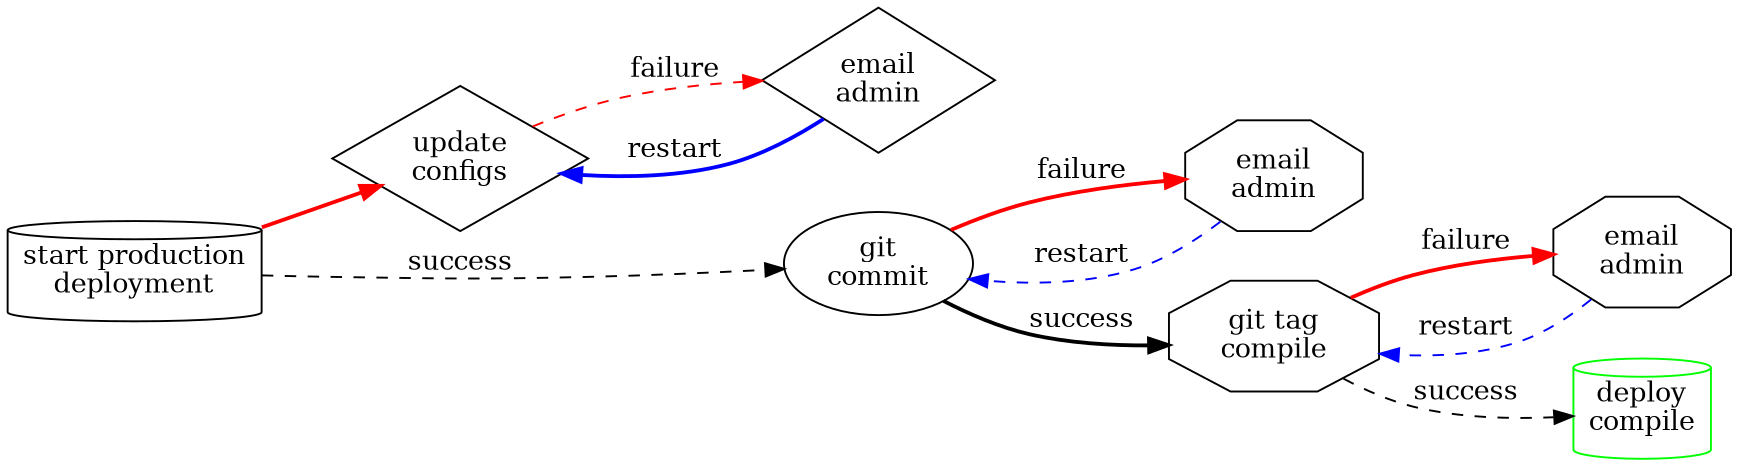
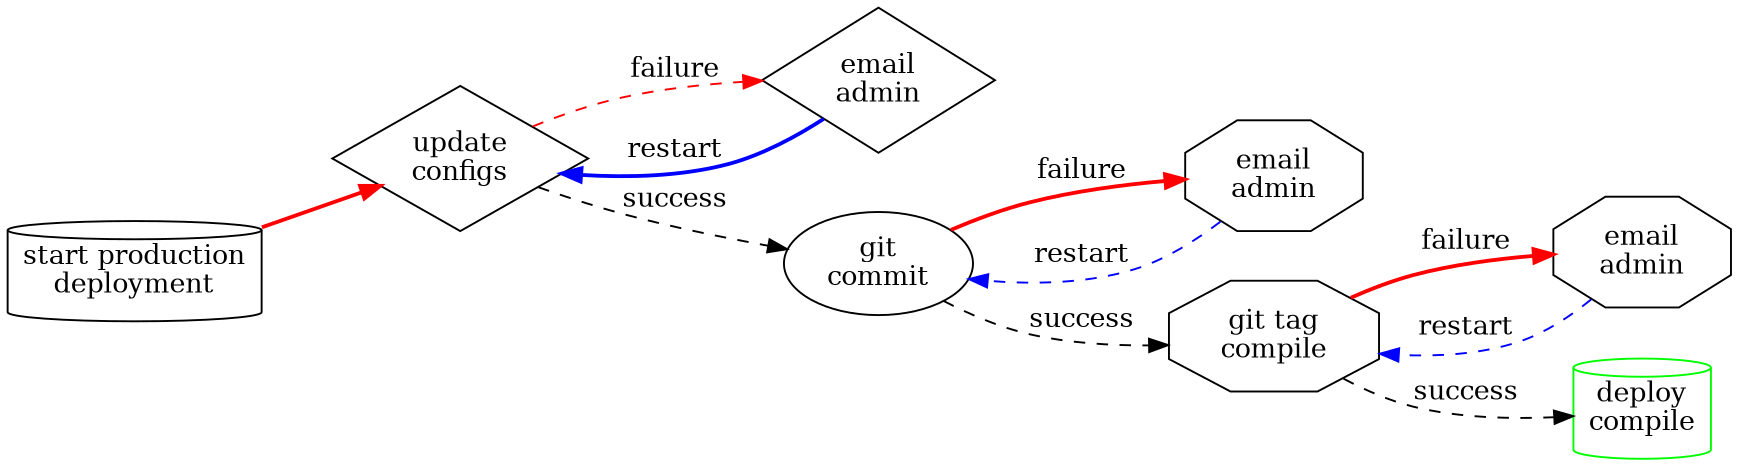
edge "start production deployment" -> "git commit": now "update configs" -> "git commit"
edge "git commit" -> "git tag compile": style bold -> dashed
